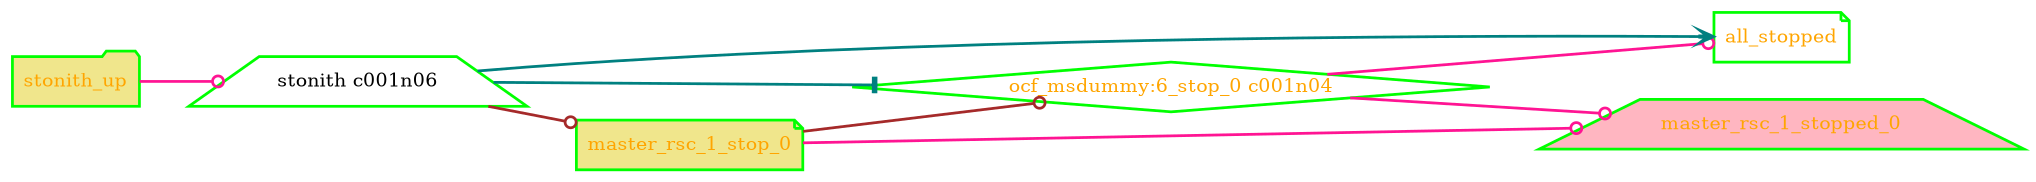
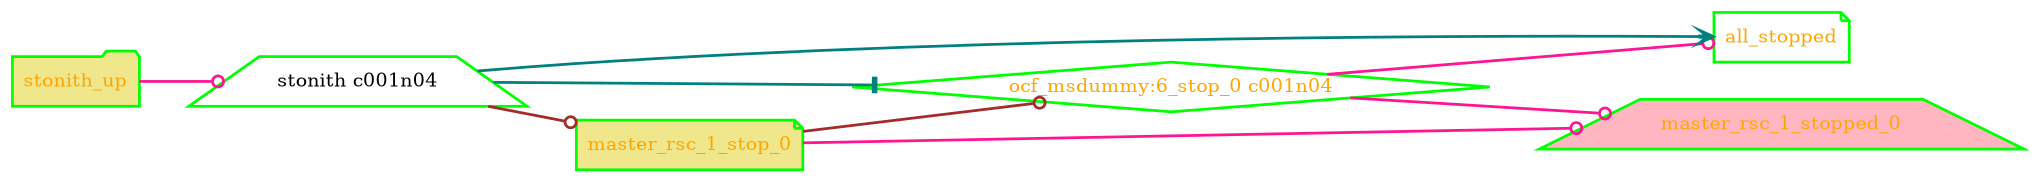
node "stonith c001n06": label "stonith c001n06" -> "stonith c001n04"
